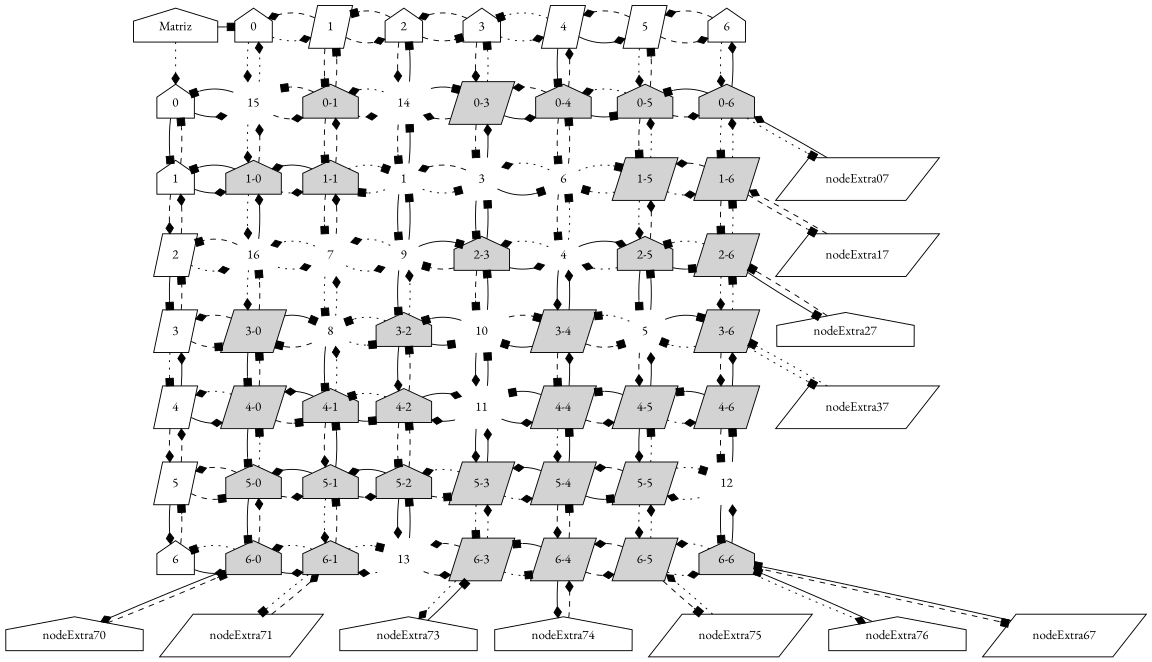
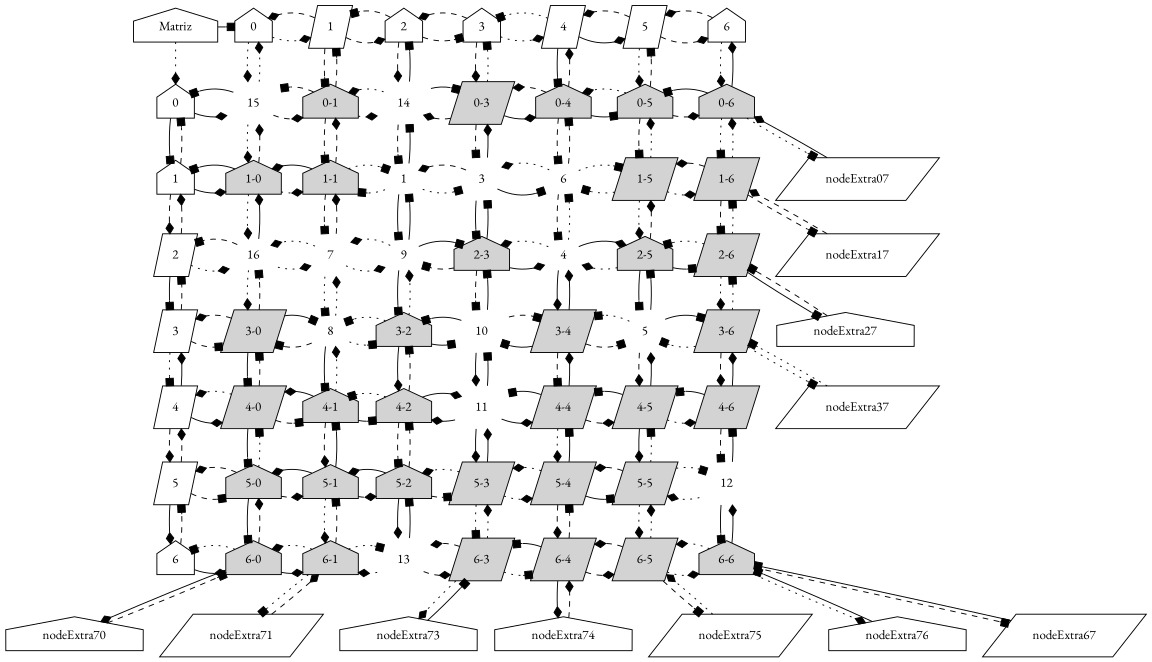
edge "5-4" -> "5-3": style solid -> dotted
